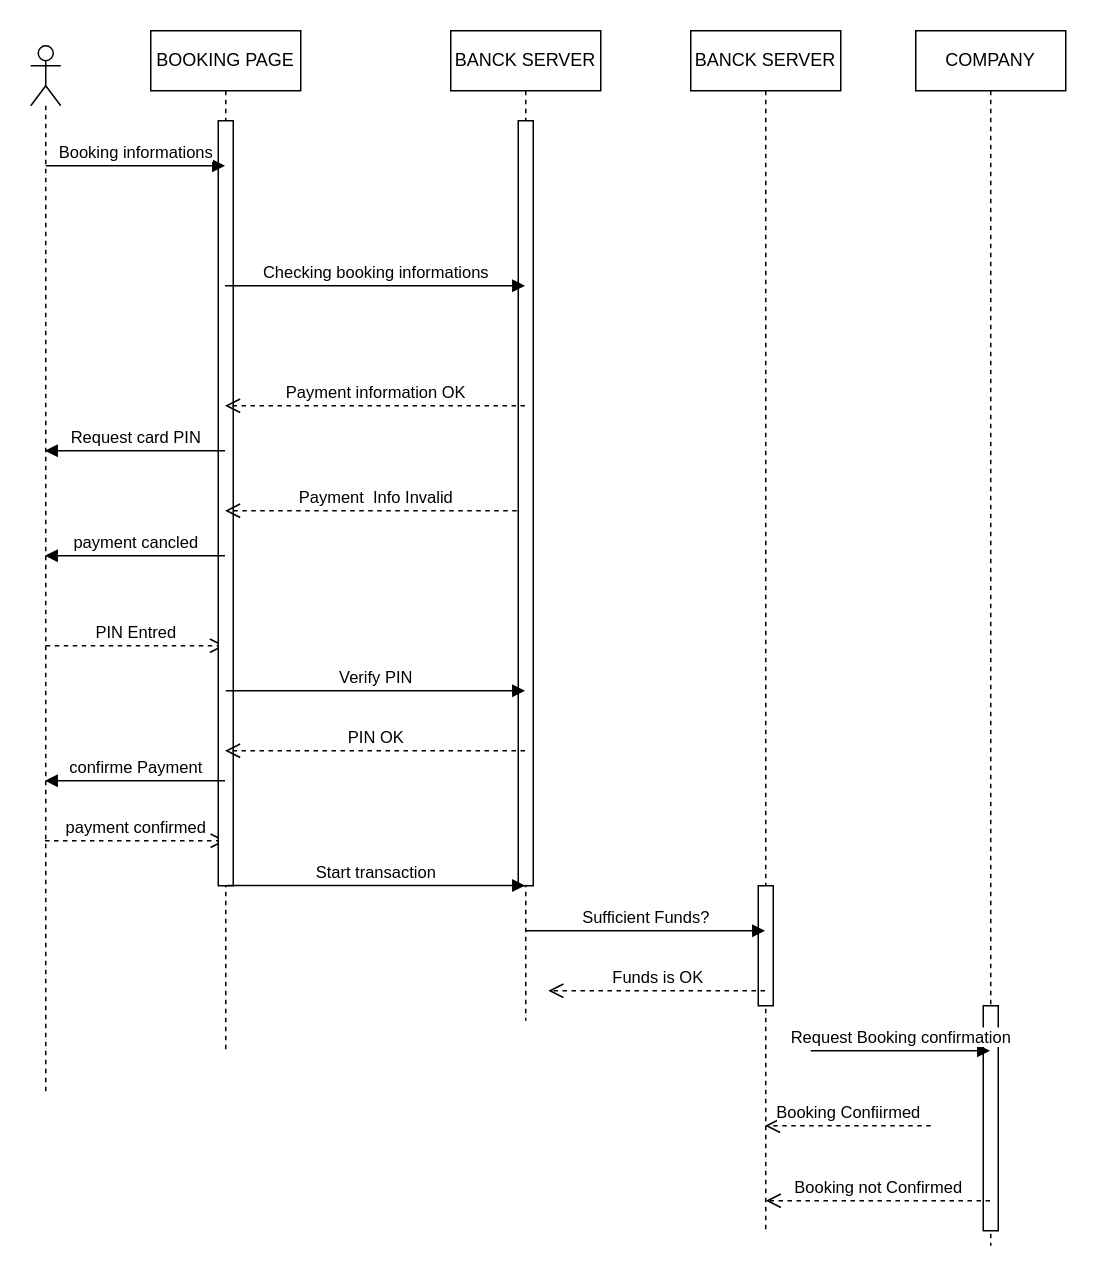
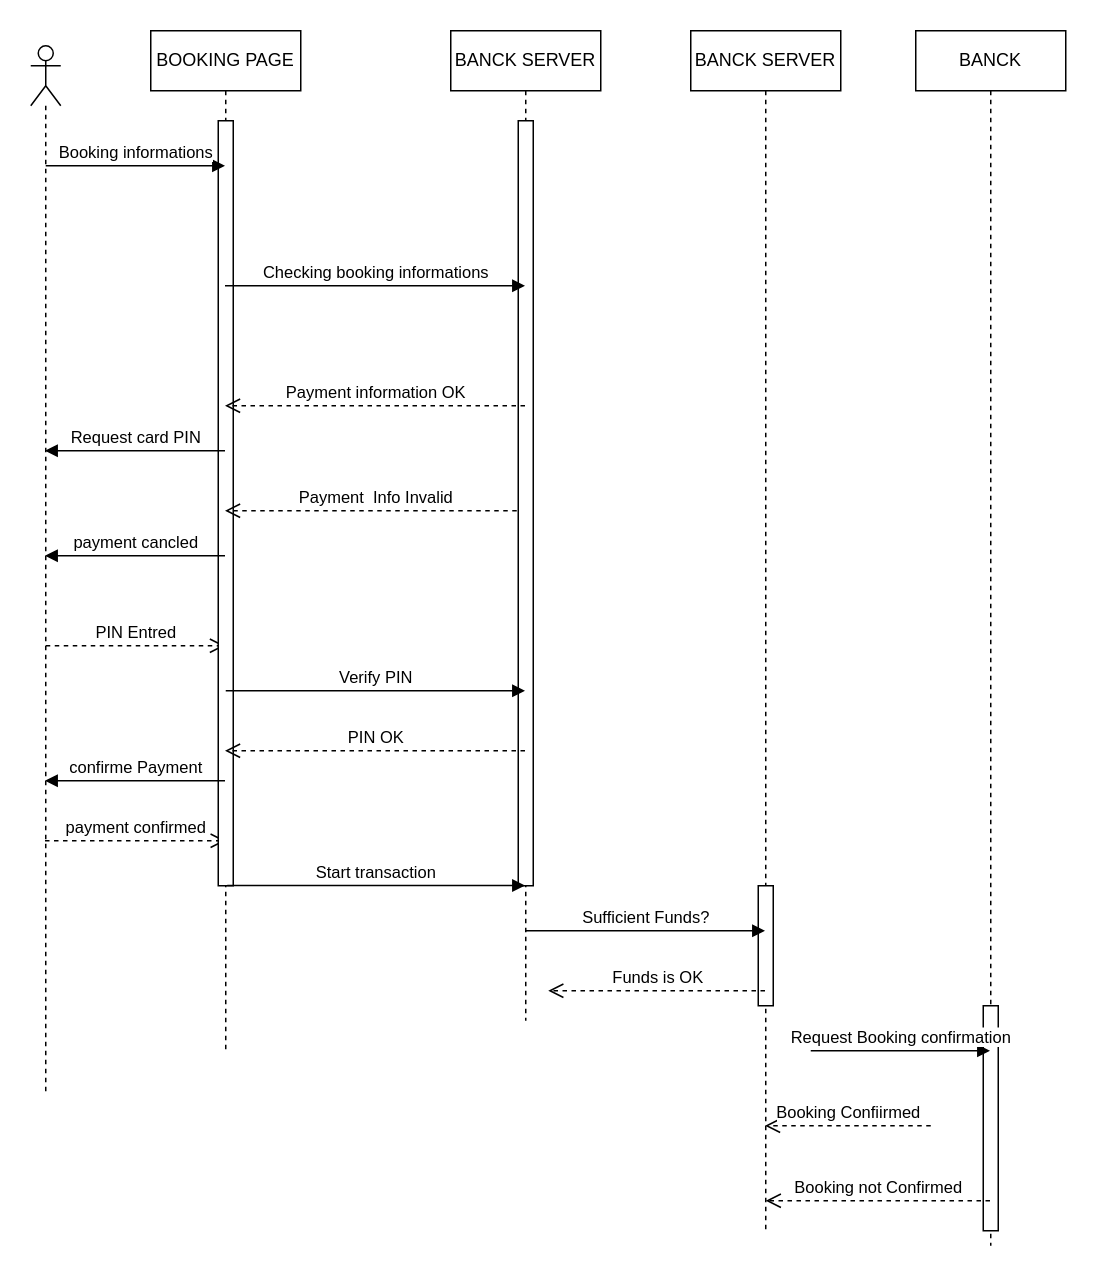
node "COMPANY": label "COMPANY" -> "BANCK"
